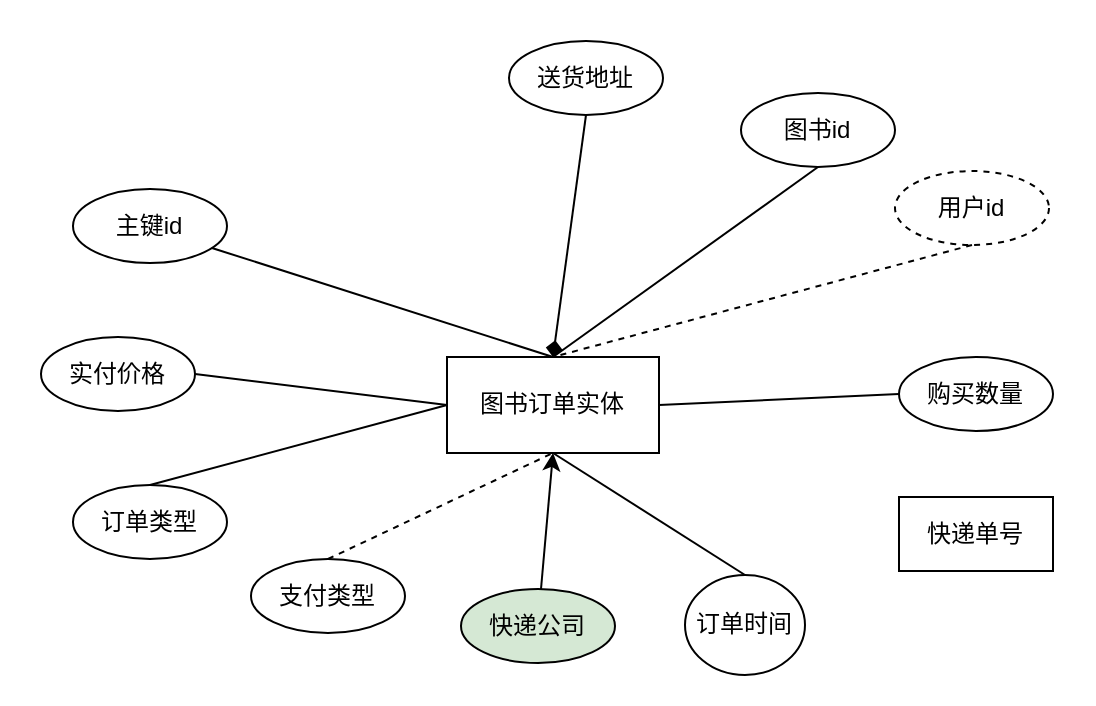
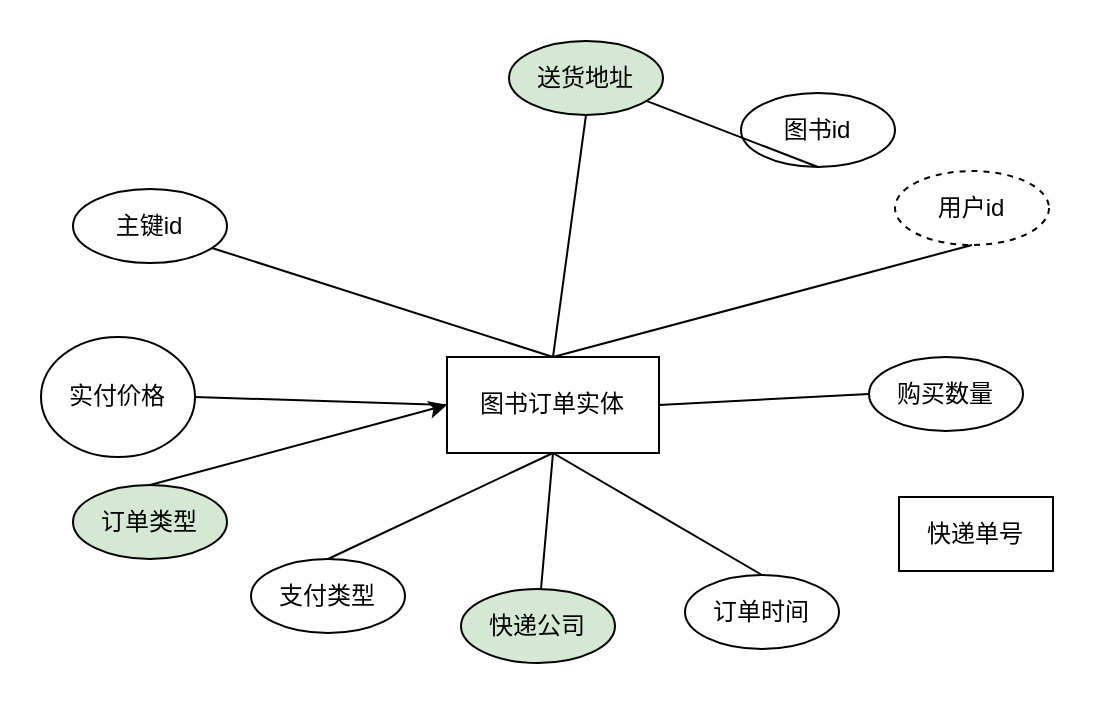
node "送货地址": fillcolor #ffffff -> #d5e8d4
edge "图书id" -- "图书订单实体": now "图书id" -- "送货地址"
edge "用户id" -- "图书订单实体": style dashed -> solid
edge "送货地址" -> "图书订单实体": arrowhead diamond -> none
node "实付价格": size 154x74 -> 154x120
node "购买数量": moved (976, 394) -> (946, 394)
edge "图书订单实体" -- "订单类型": arrowhead none -> classic
edge "快递公司" -> "图书订单实体": arrowhead classic -> none
edge "图书订单实体" -- "支付类型": style dashed -> solid
node "订单类型": fillcolor #ffffff -> #d5e8d4
node "订单时间": size 120x100 -> 154x74
